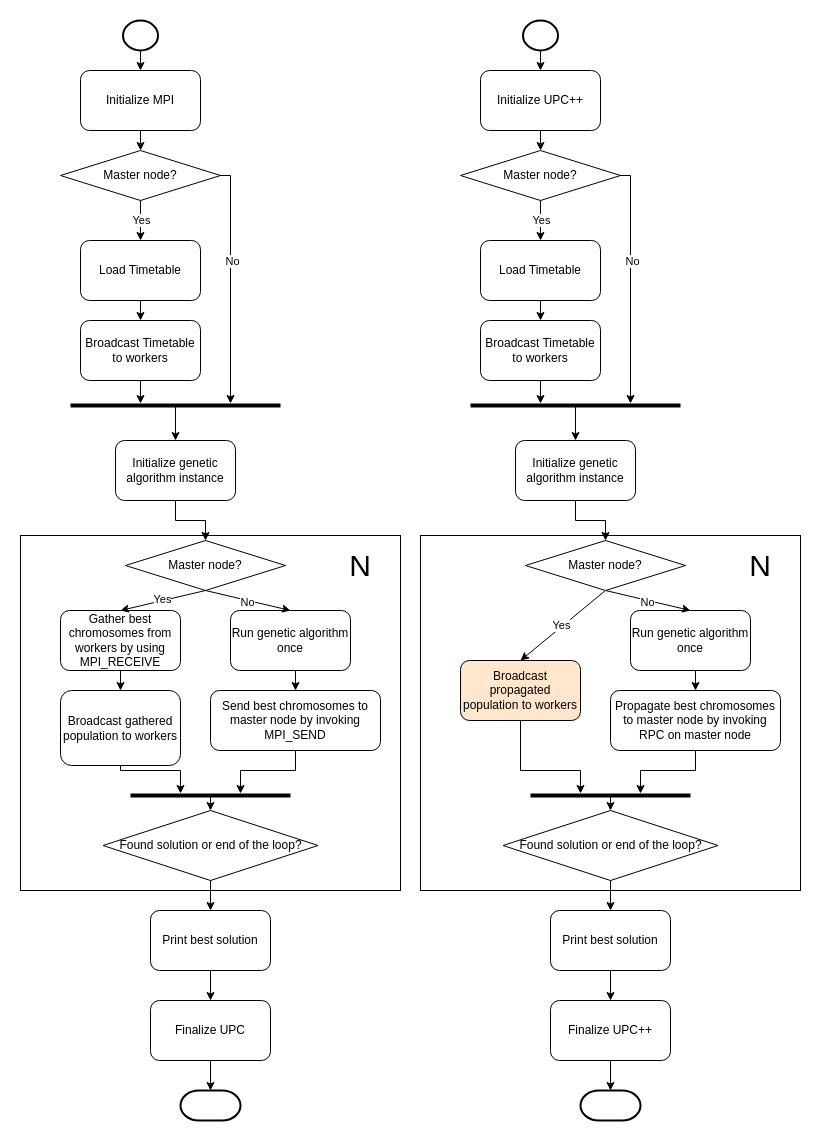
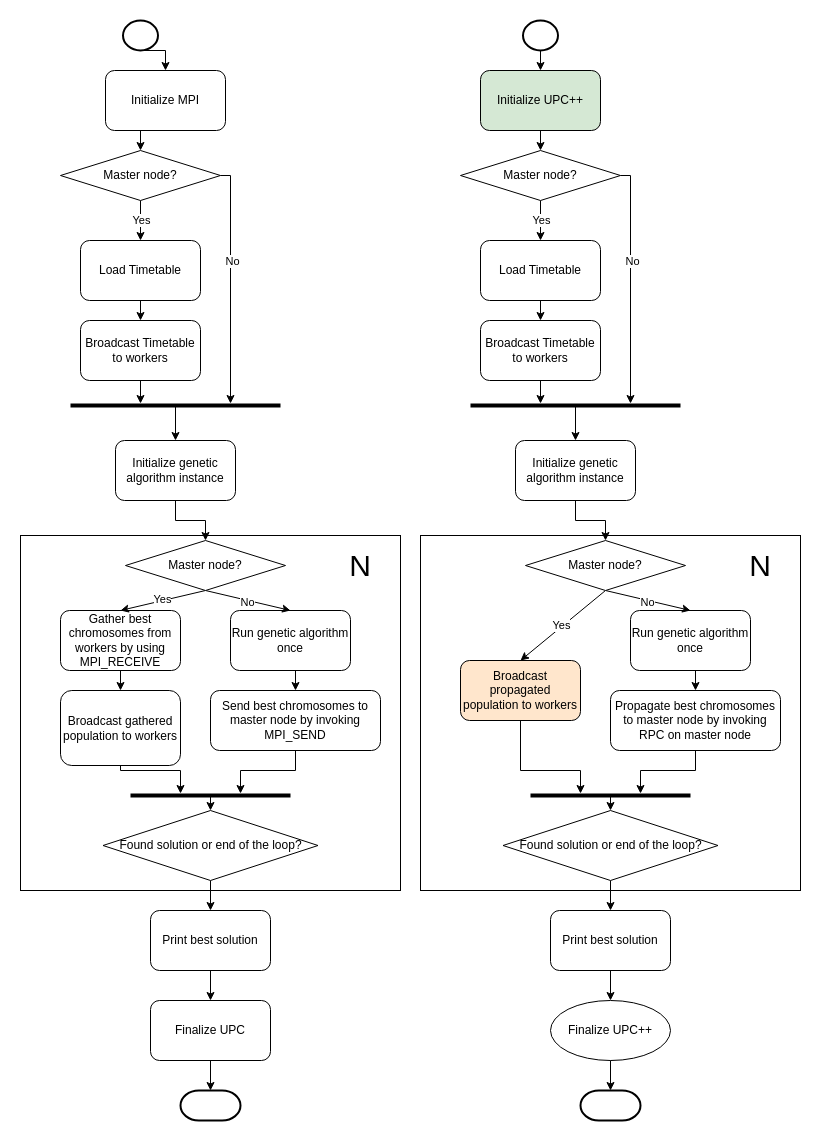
node "Initialize MPI": moved (141, 101) -> (166, 101)
node "Initialize UPC++": fillcolor #ffffff -> #d5e8d4
node "Finalize UPC++": shape rounded rectangle -> ellipse
